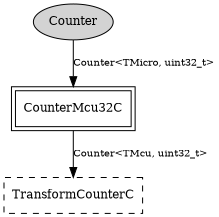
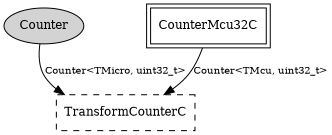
edge "Counter" -> "CounterMcu32C": now "Counter" -> "TransformCounterC"
